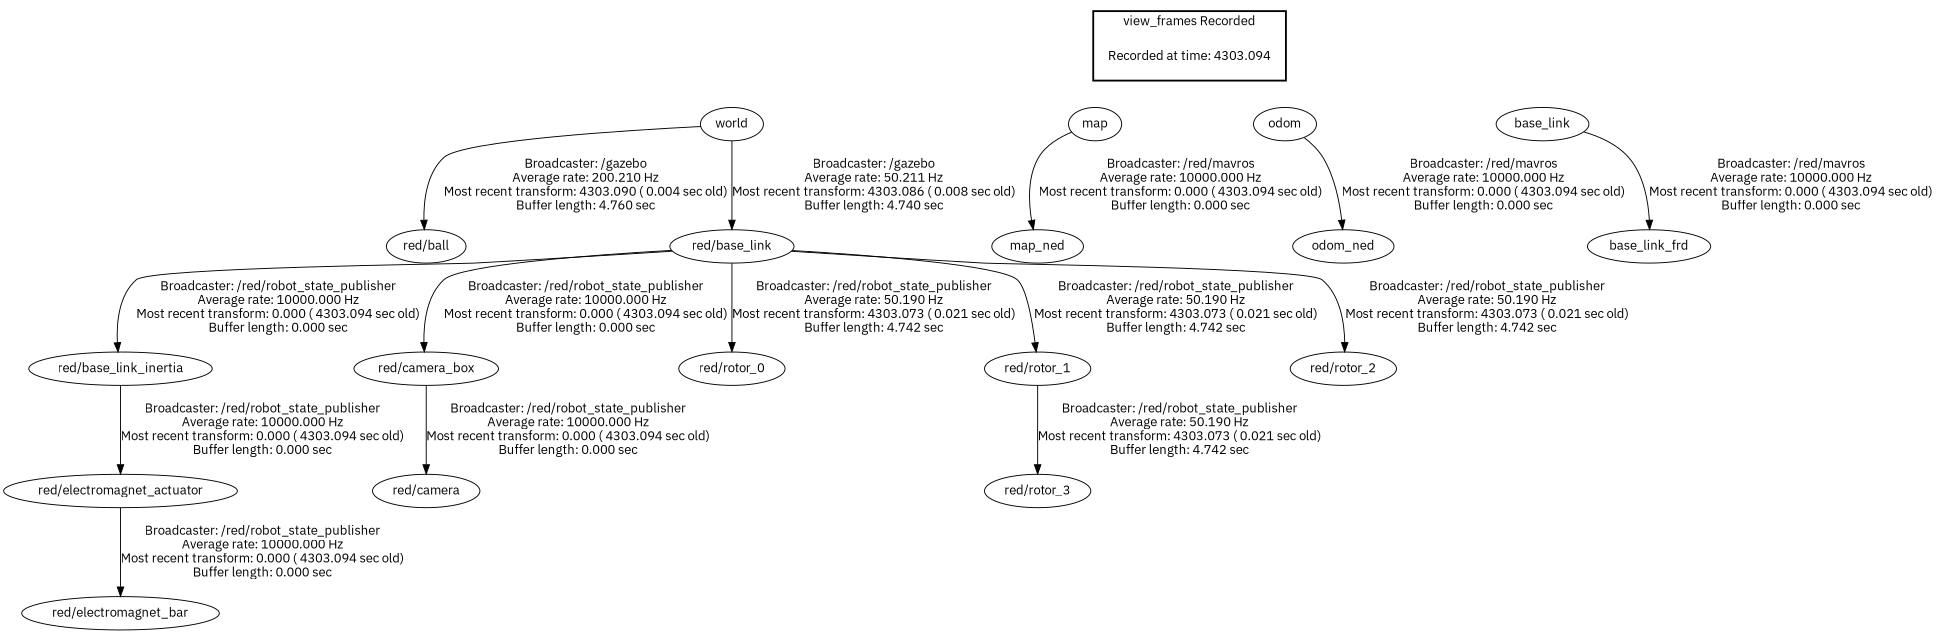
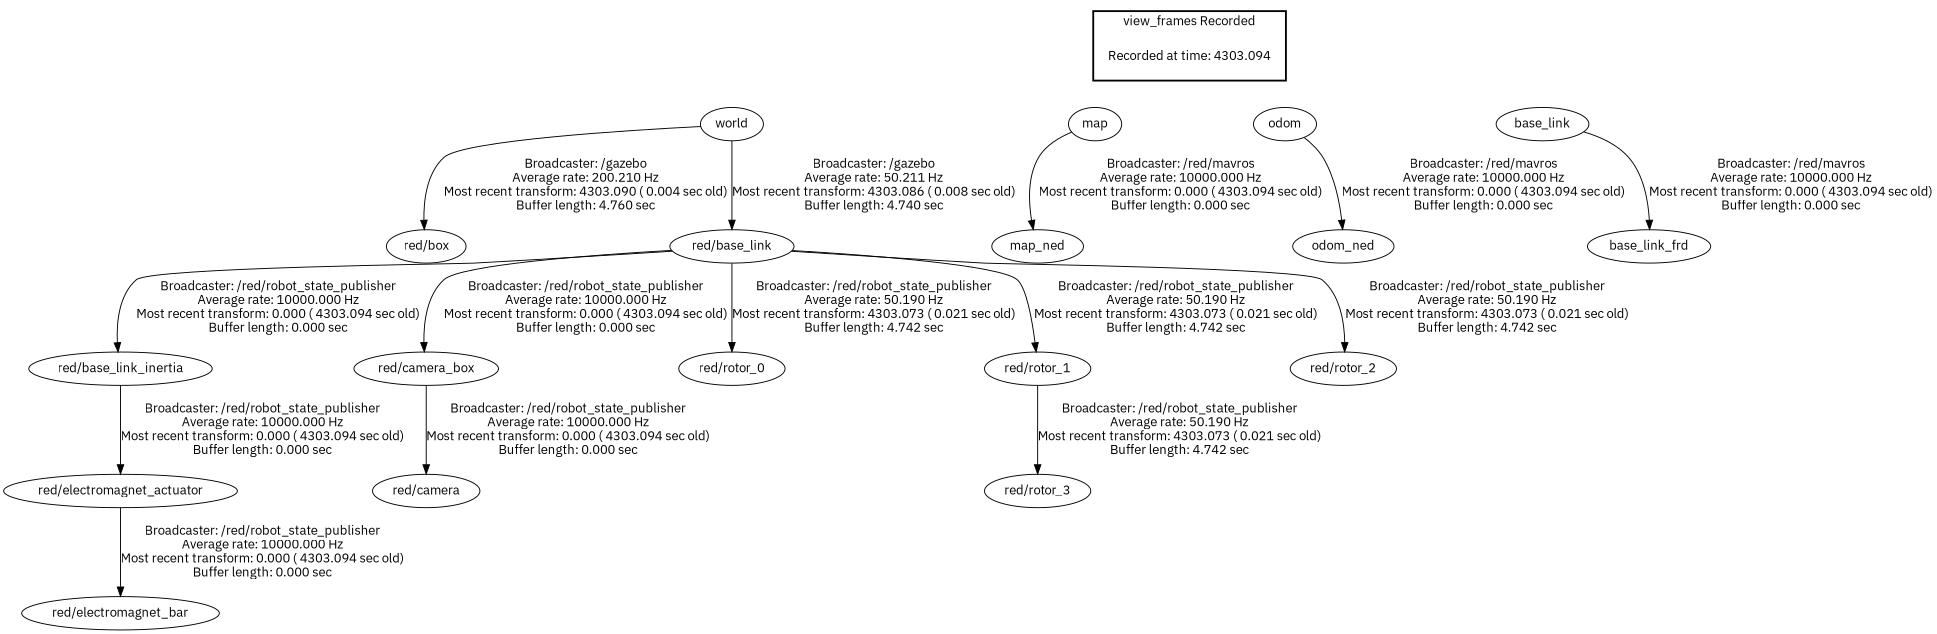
node "red/ball": label "red/ball" -> "red/box"
